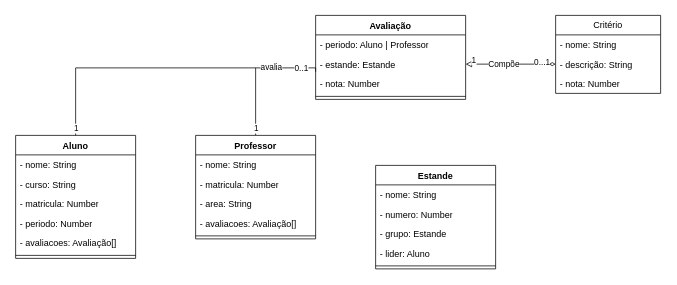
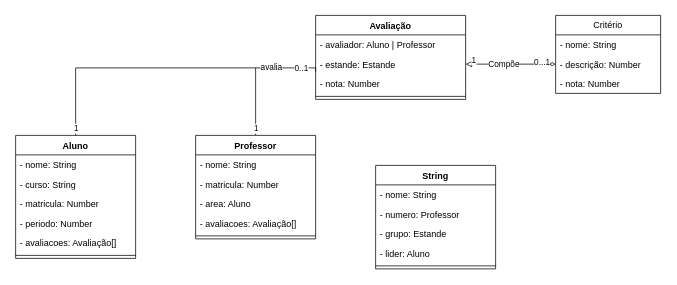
node "- periodo: Aluno | Professor": label "- periodo: Aluno | Professor" -> "- avaliador: Aluno | Professor"
node "- descrição: String": label "- descrição: String" -> "- descrição: Number"
node "Estande": label "Estande" -> "String"
node "- area: String": label "- area: String" -> "- area: Aluno"
node "- numero: Number": label "- numero: Number" -> "- numero: Professor"
